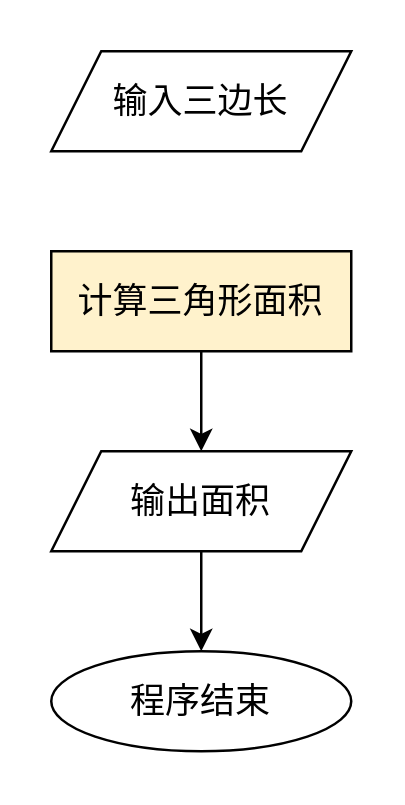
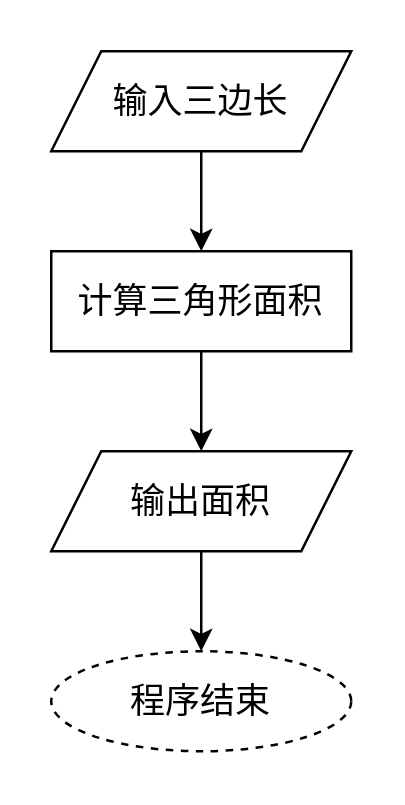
edge "输入三边长" -> "计算三角形面积": added
node "计算三角形面积": fillcolor #fff2cc -> #ffffff
node "程序结束": style solid -> dashed
